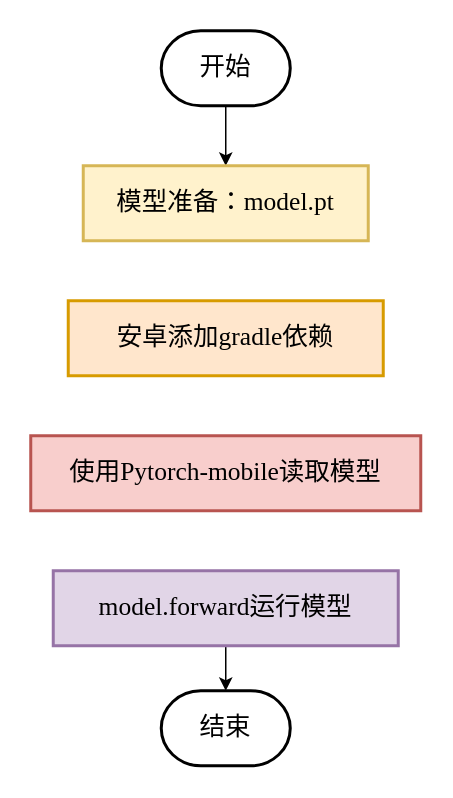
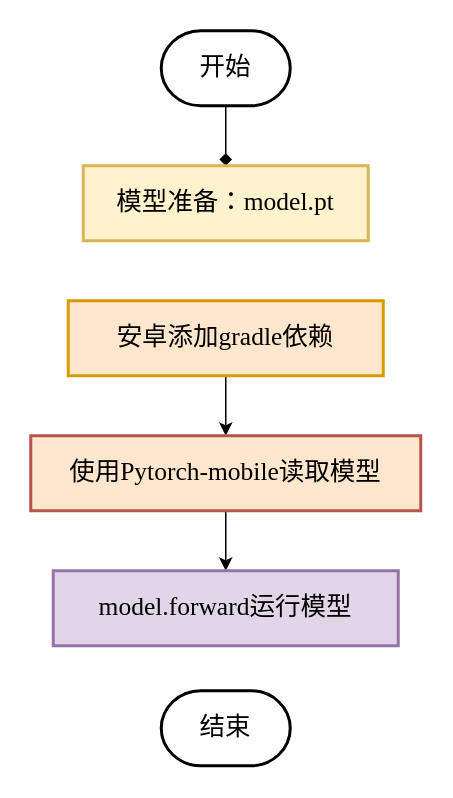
edge "开始" -> "模型准备：model.pt": arrowhead classic -> diamond
edge "安卓添加gradle依赖" -> "使用Pytorch-mobile读取模型": added
node "使用Pytorch-mobile读取模型": fillcolor #f8cecc -> #ffe6cc
edge "使用Pytorch-mobile读取模型" -> "model.forward运行模型": added
edge "model.forward运行模型" -> "结束": removed
